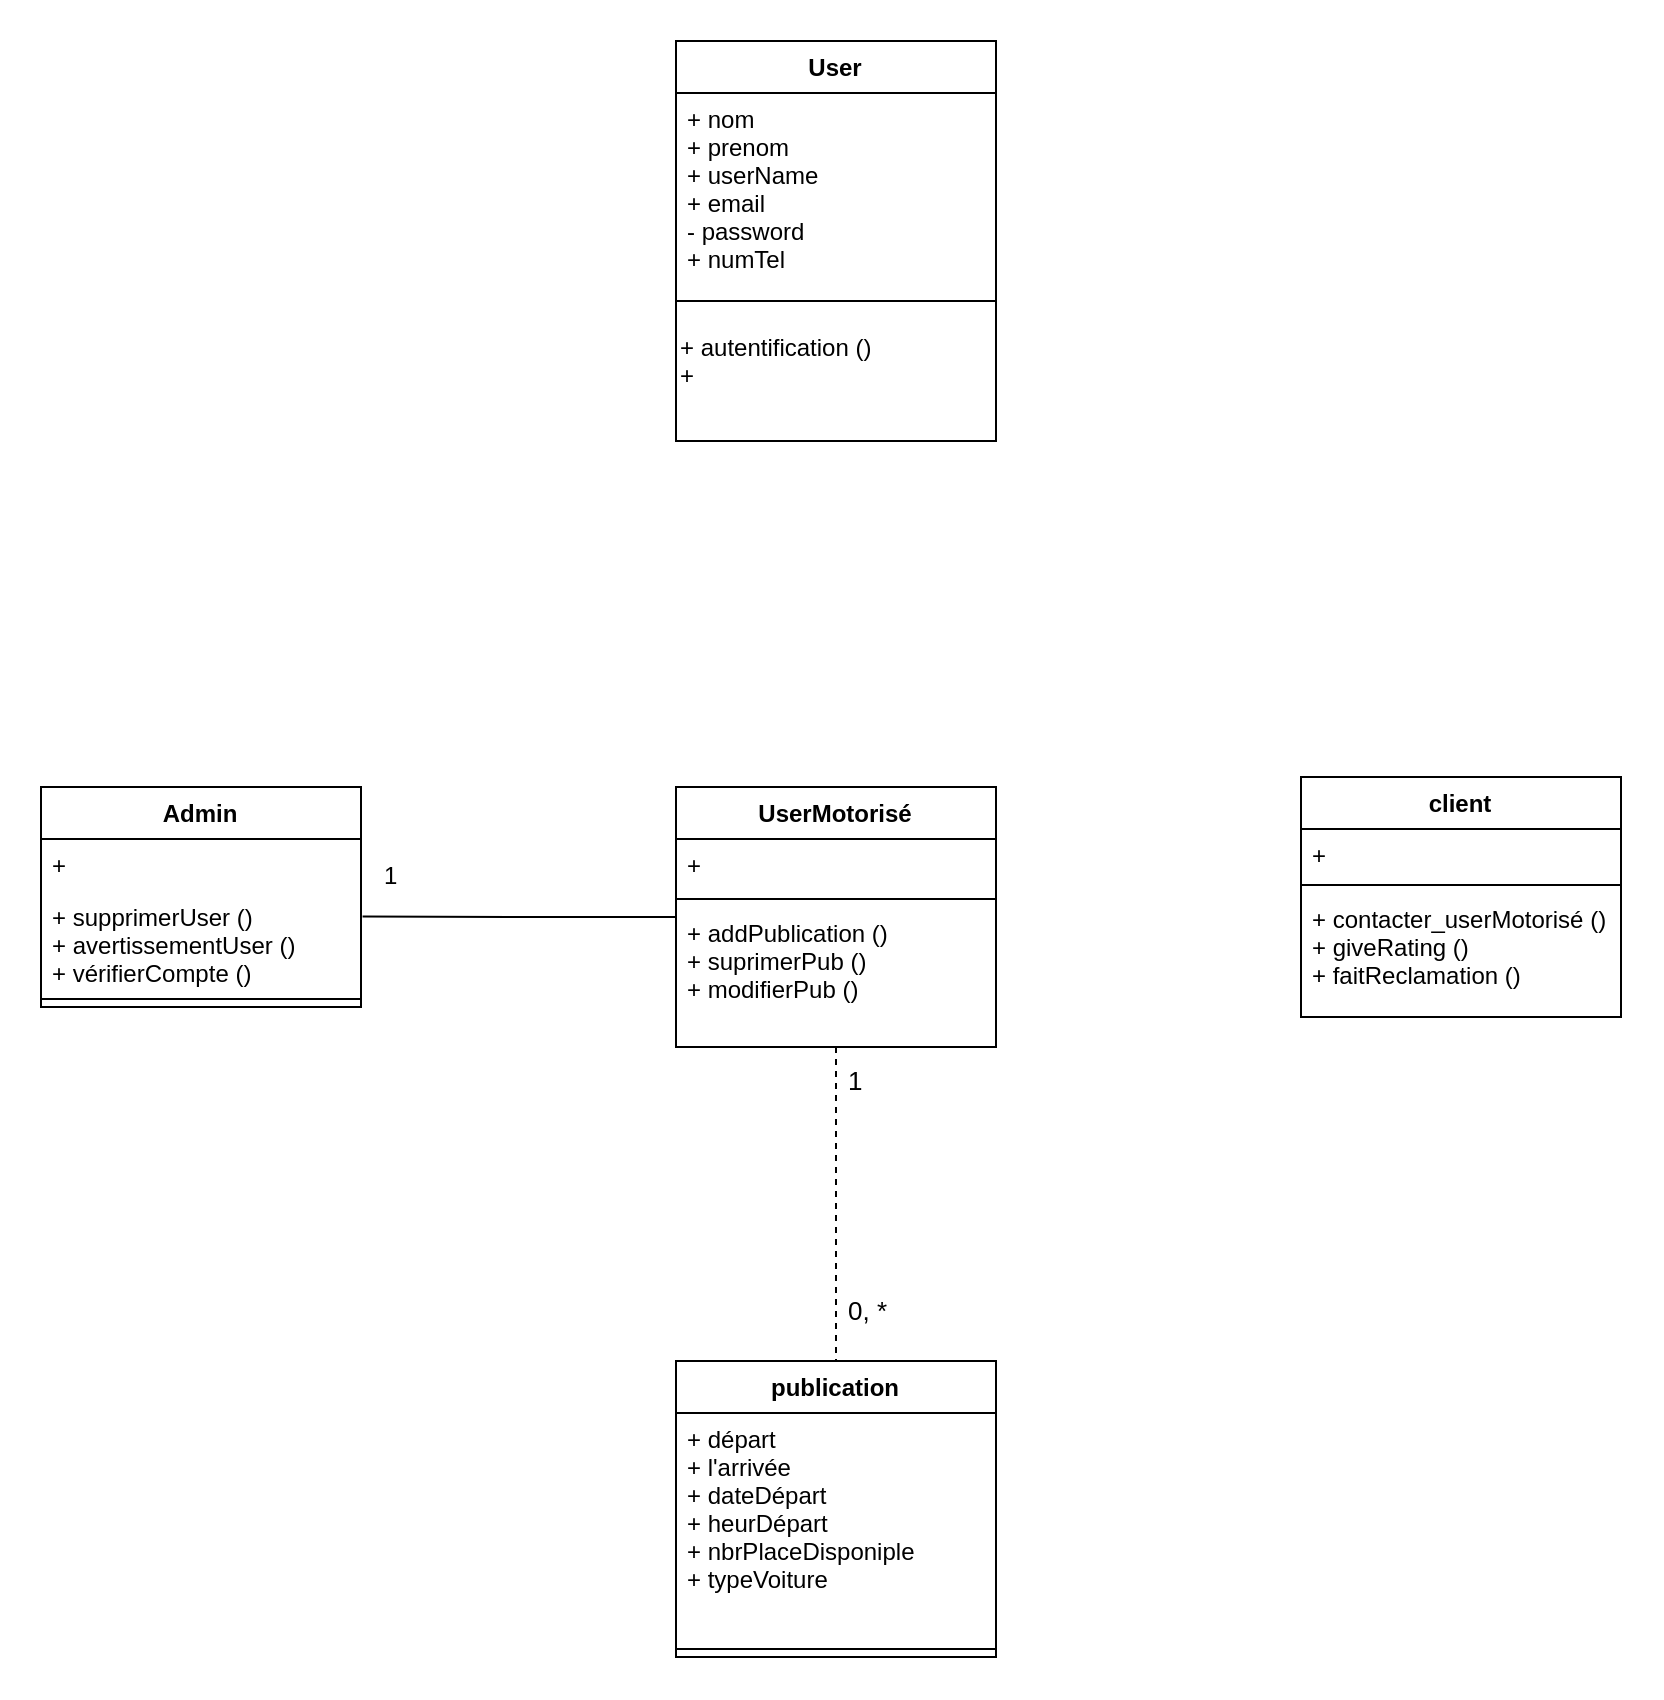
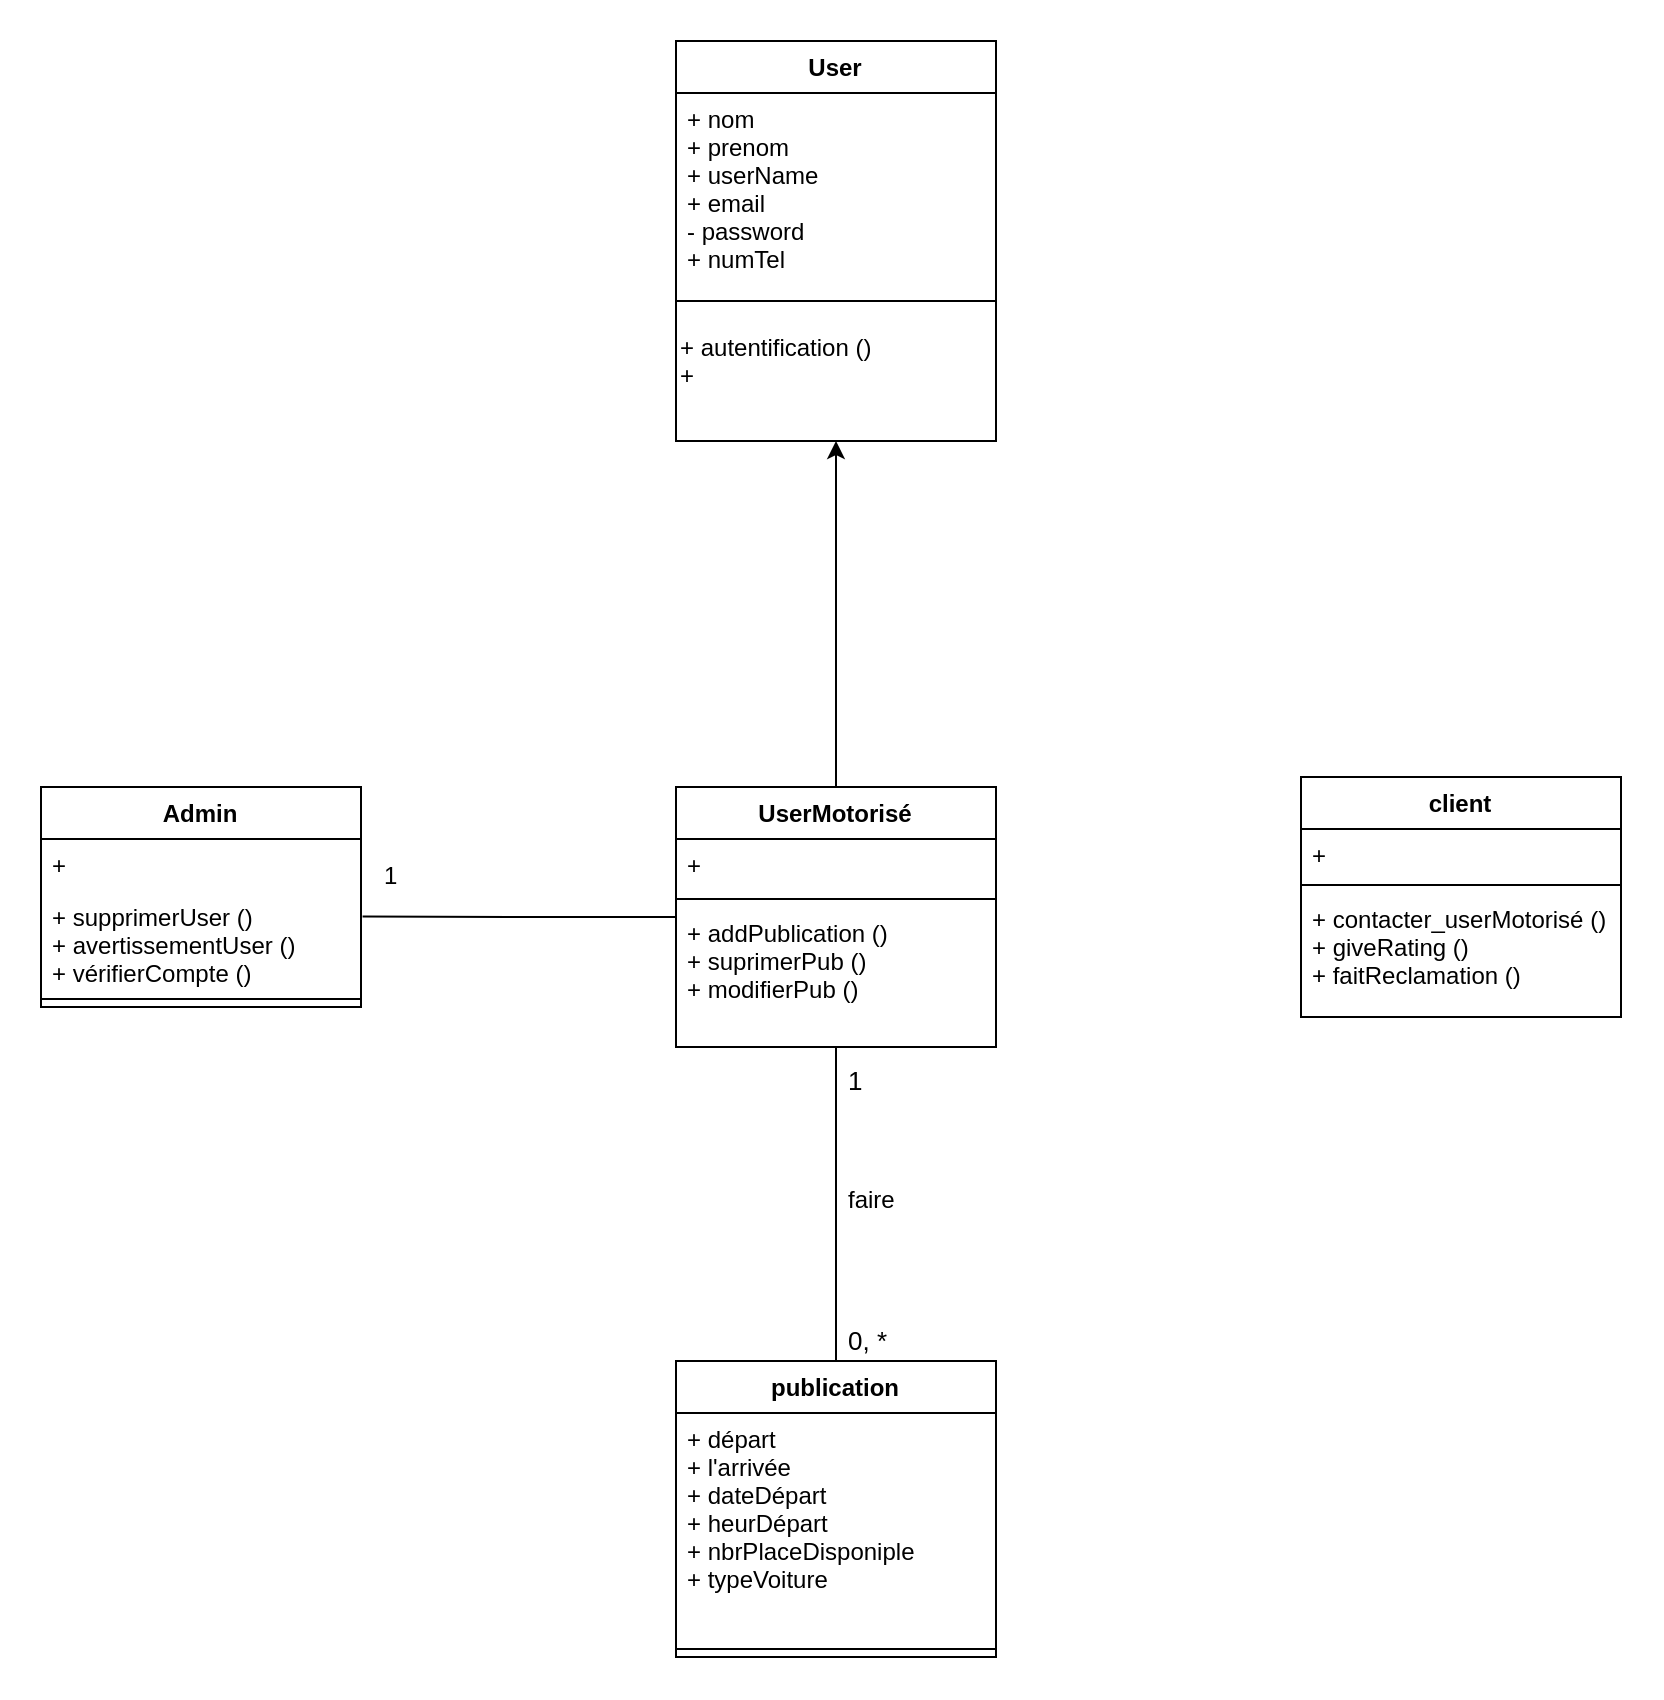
edge "UserMotorisé" -> "+ autentification () +": added
node "faire": added
edge "UserMotorisé" -- "publication": style dashed -> solid
node "0, *": moved (874, 1311) -> (874, 1341)
